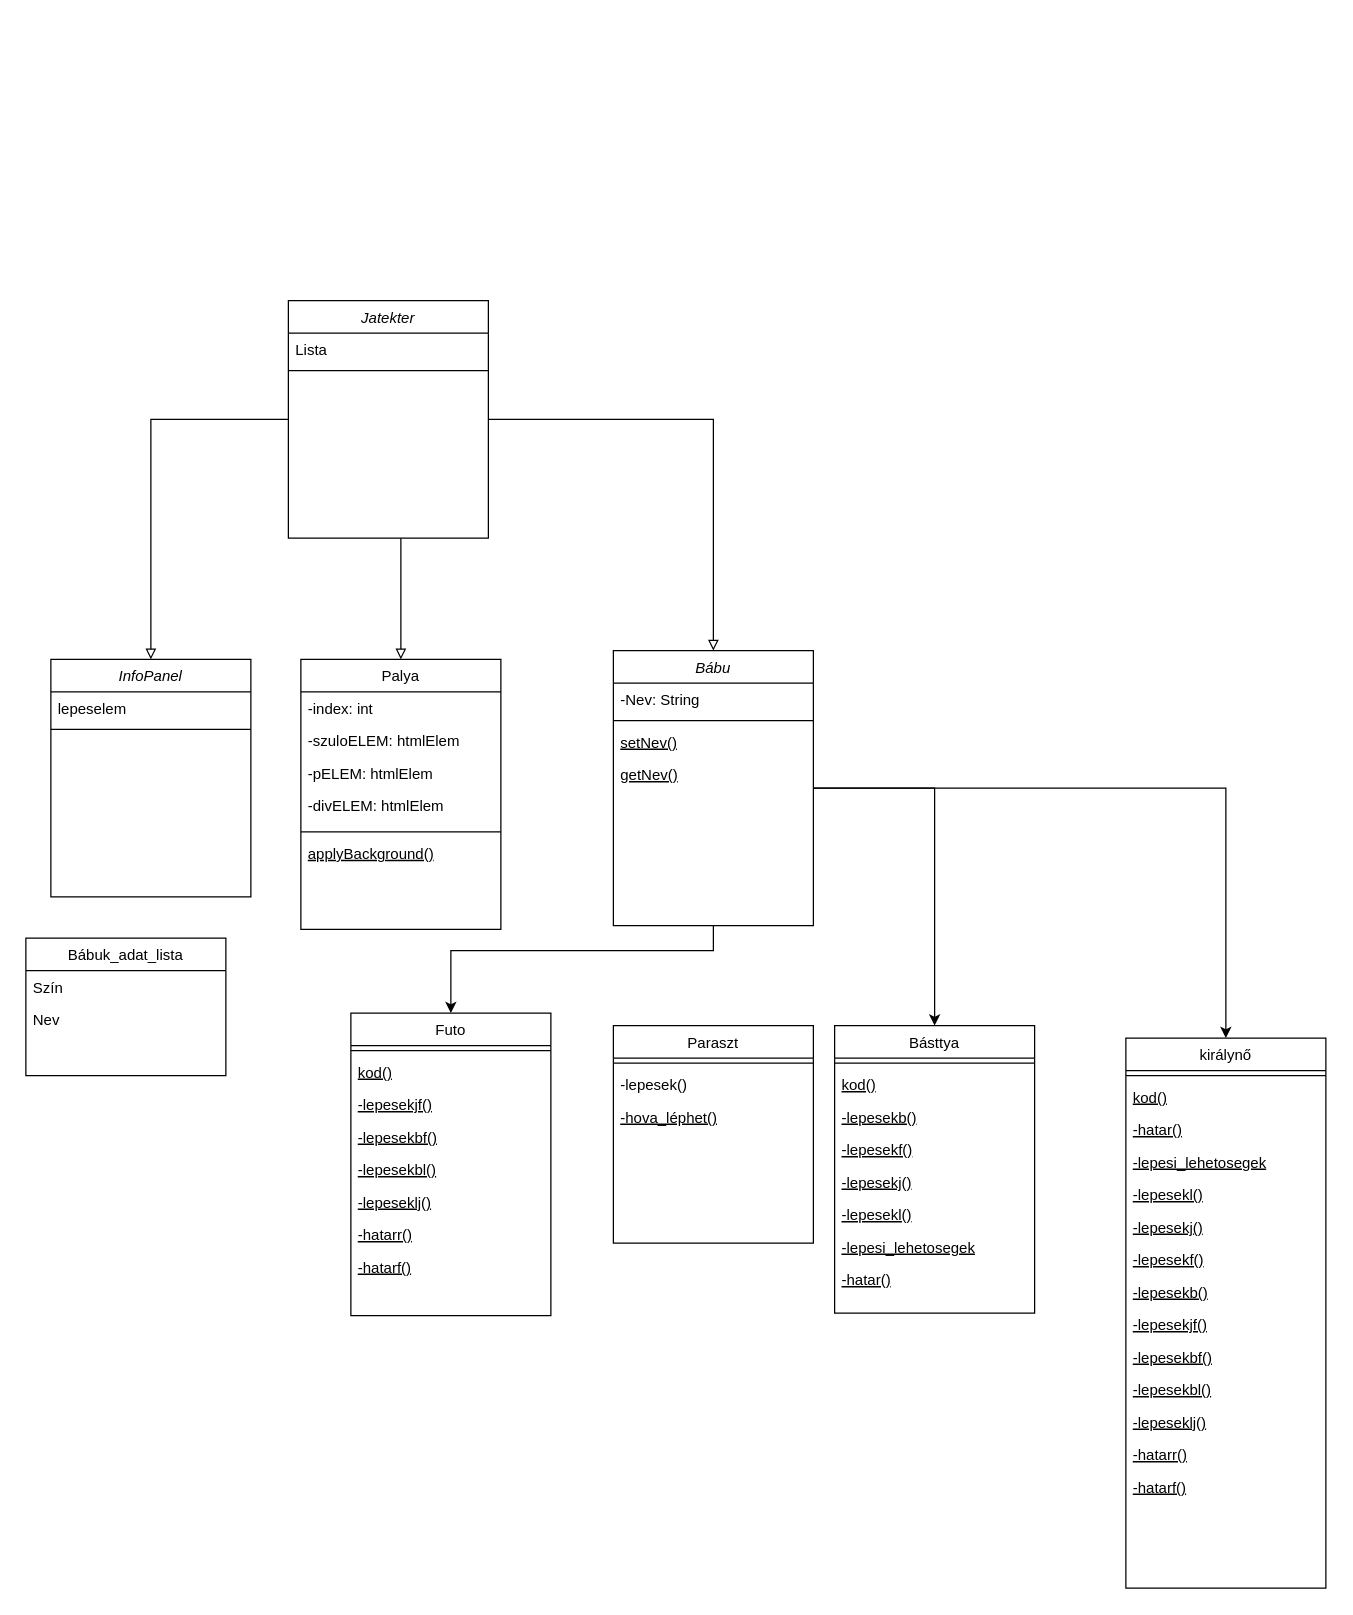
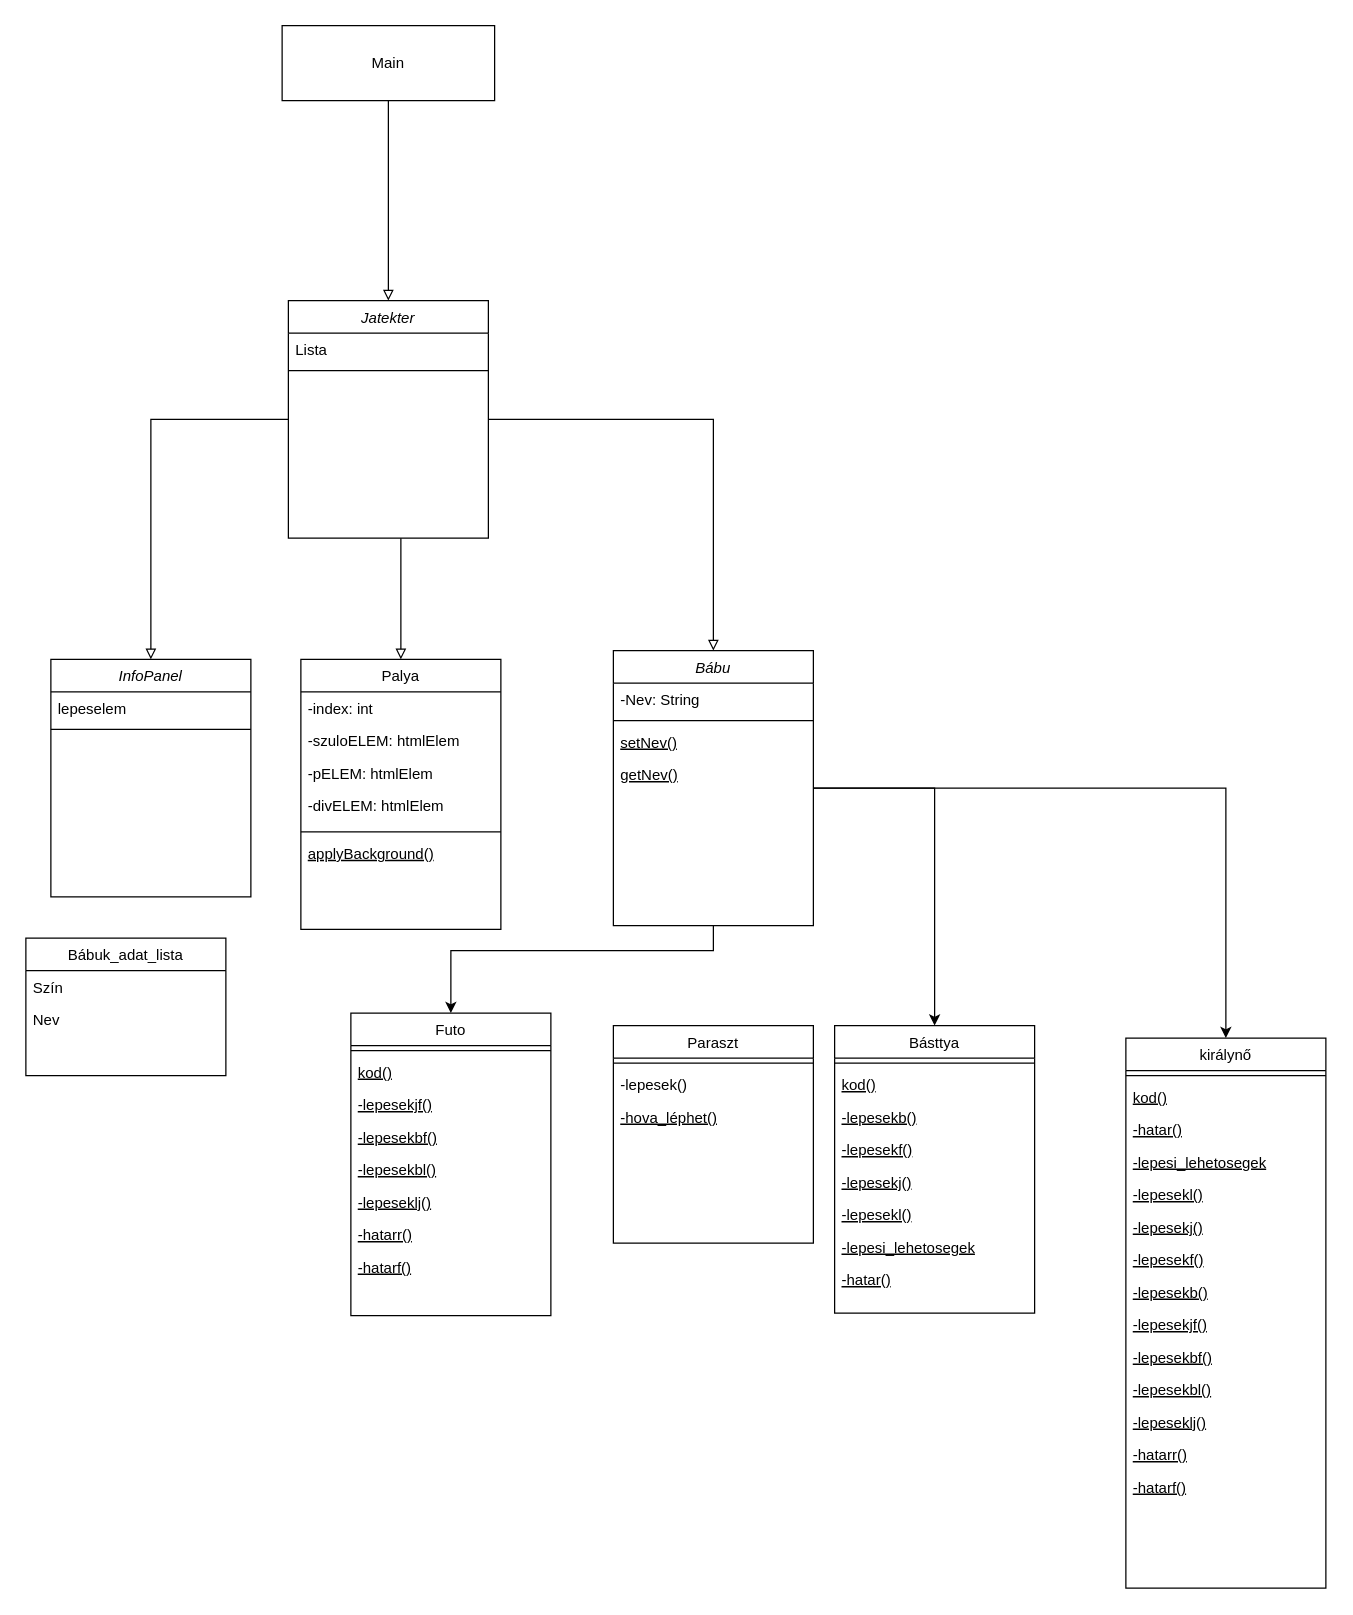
node "Main": added
edge "Main" -> "Jatekter": added
